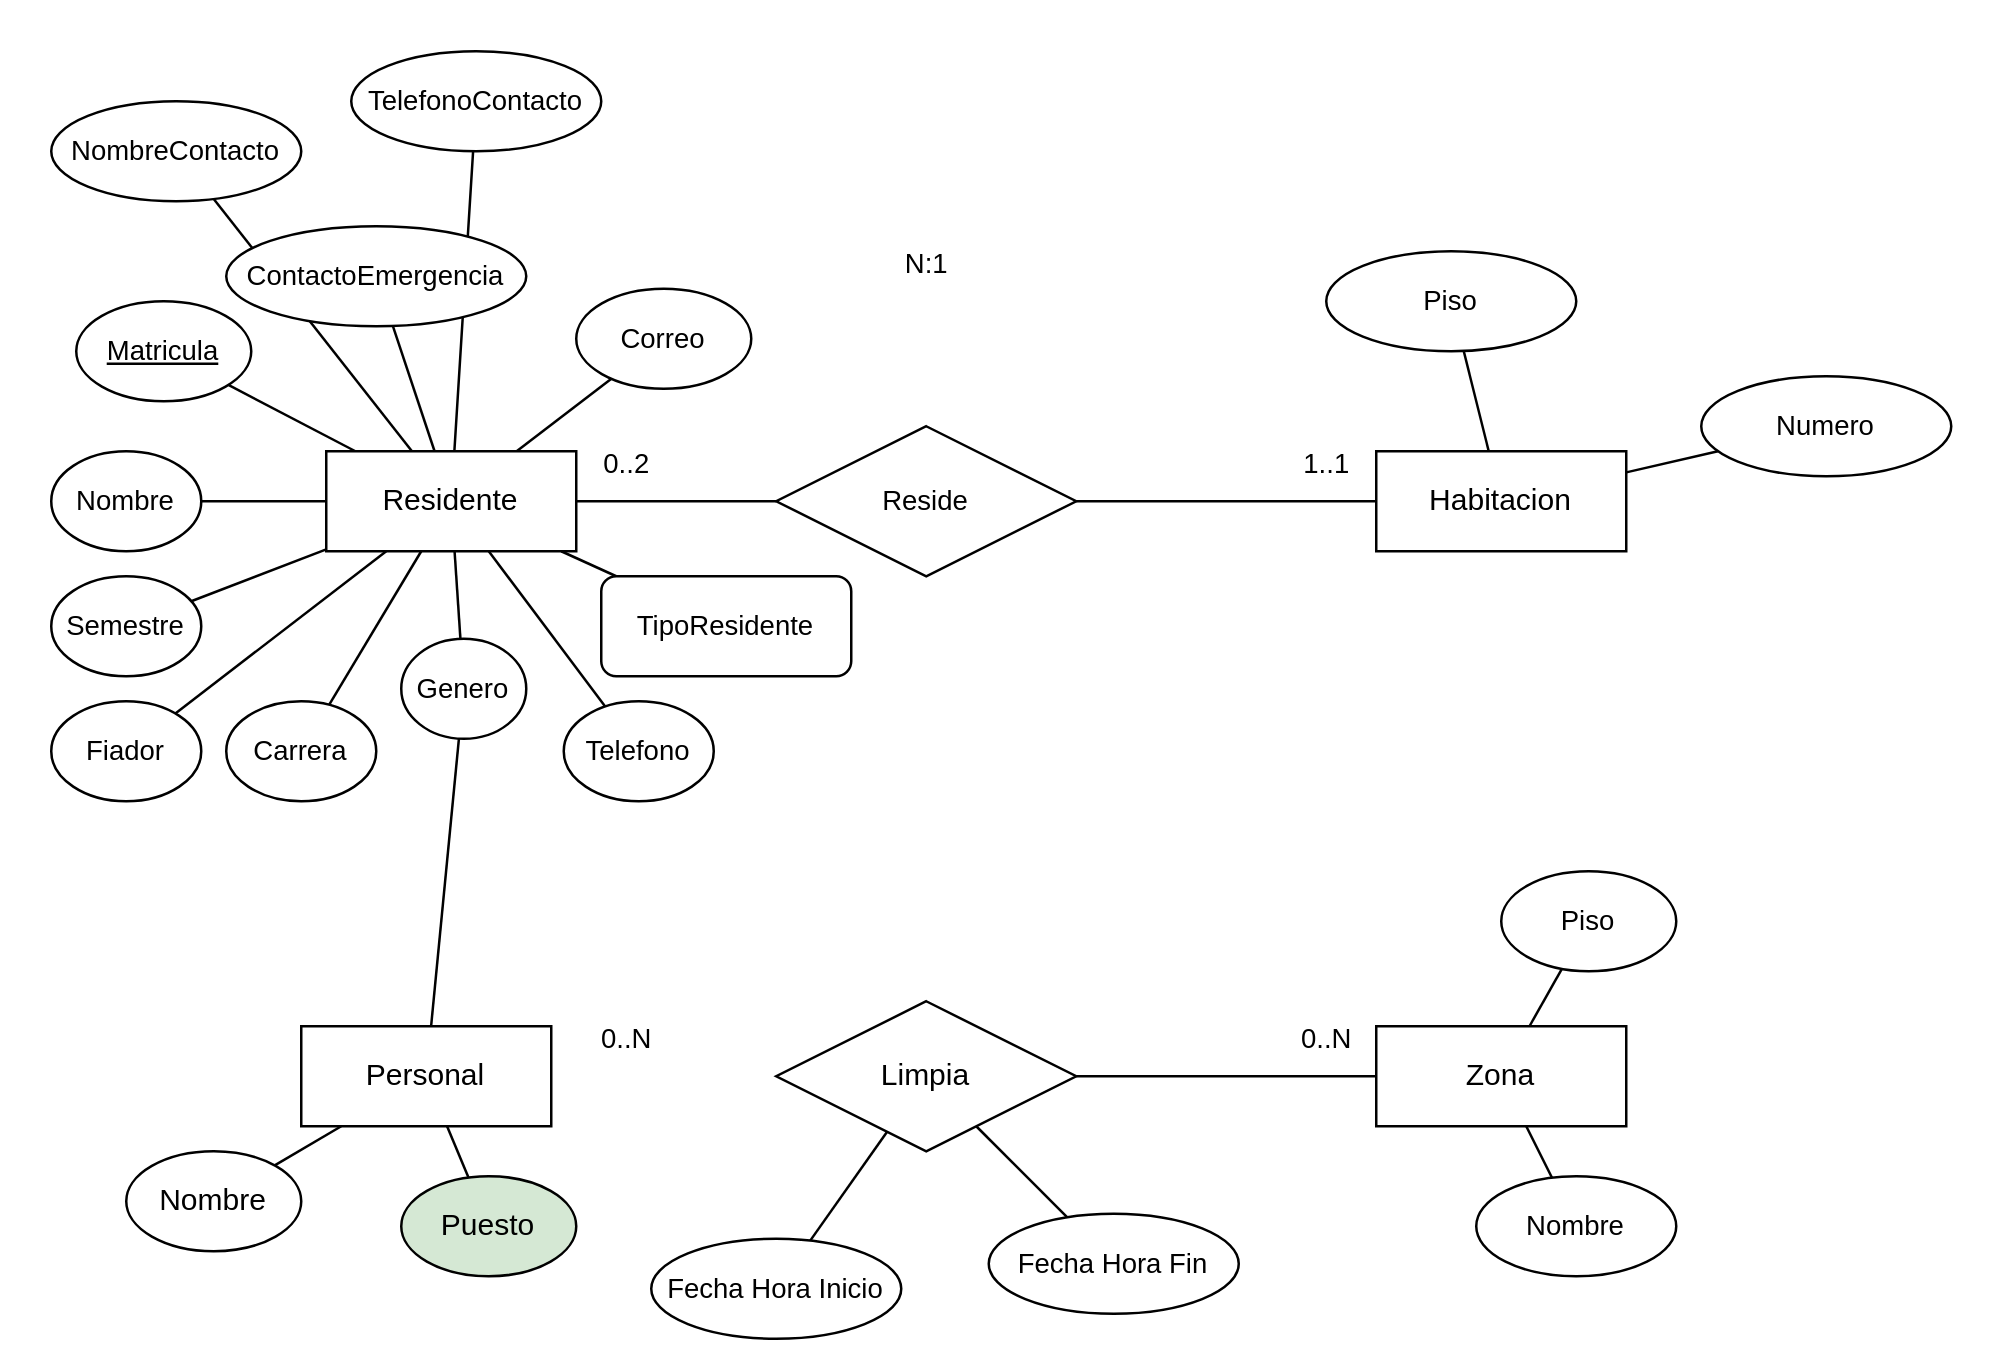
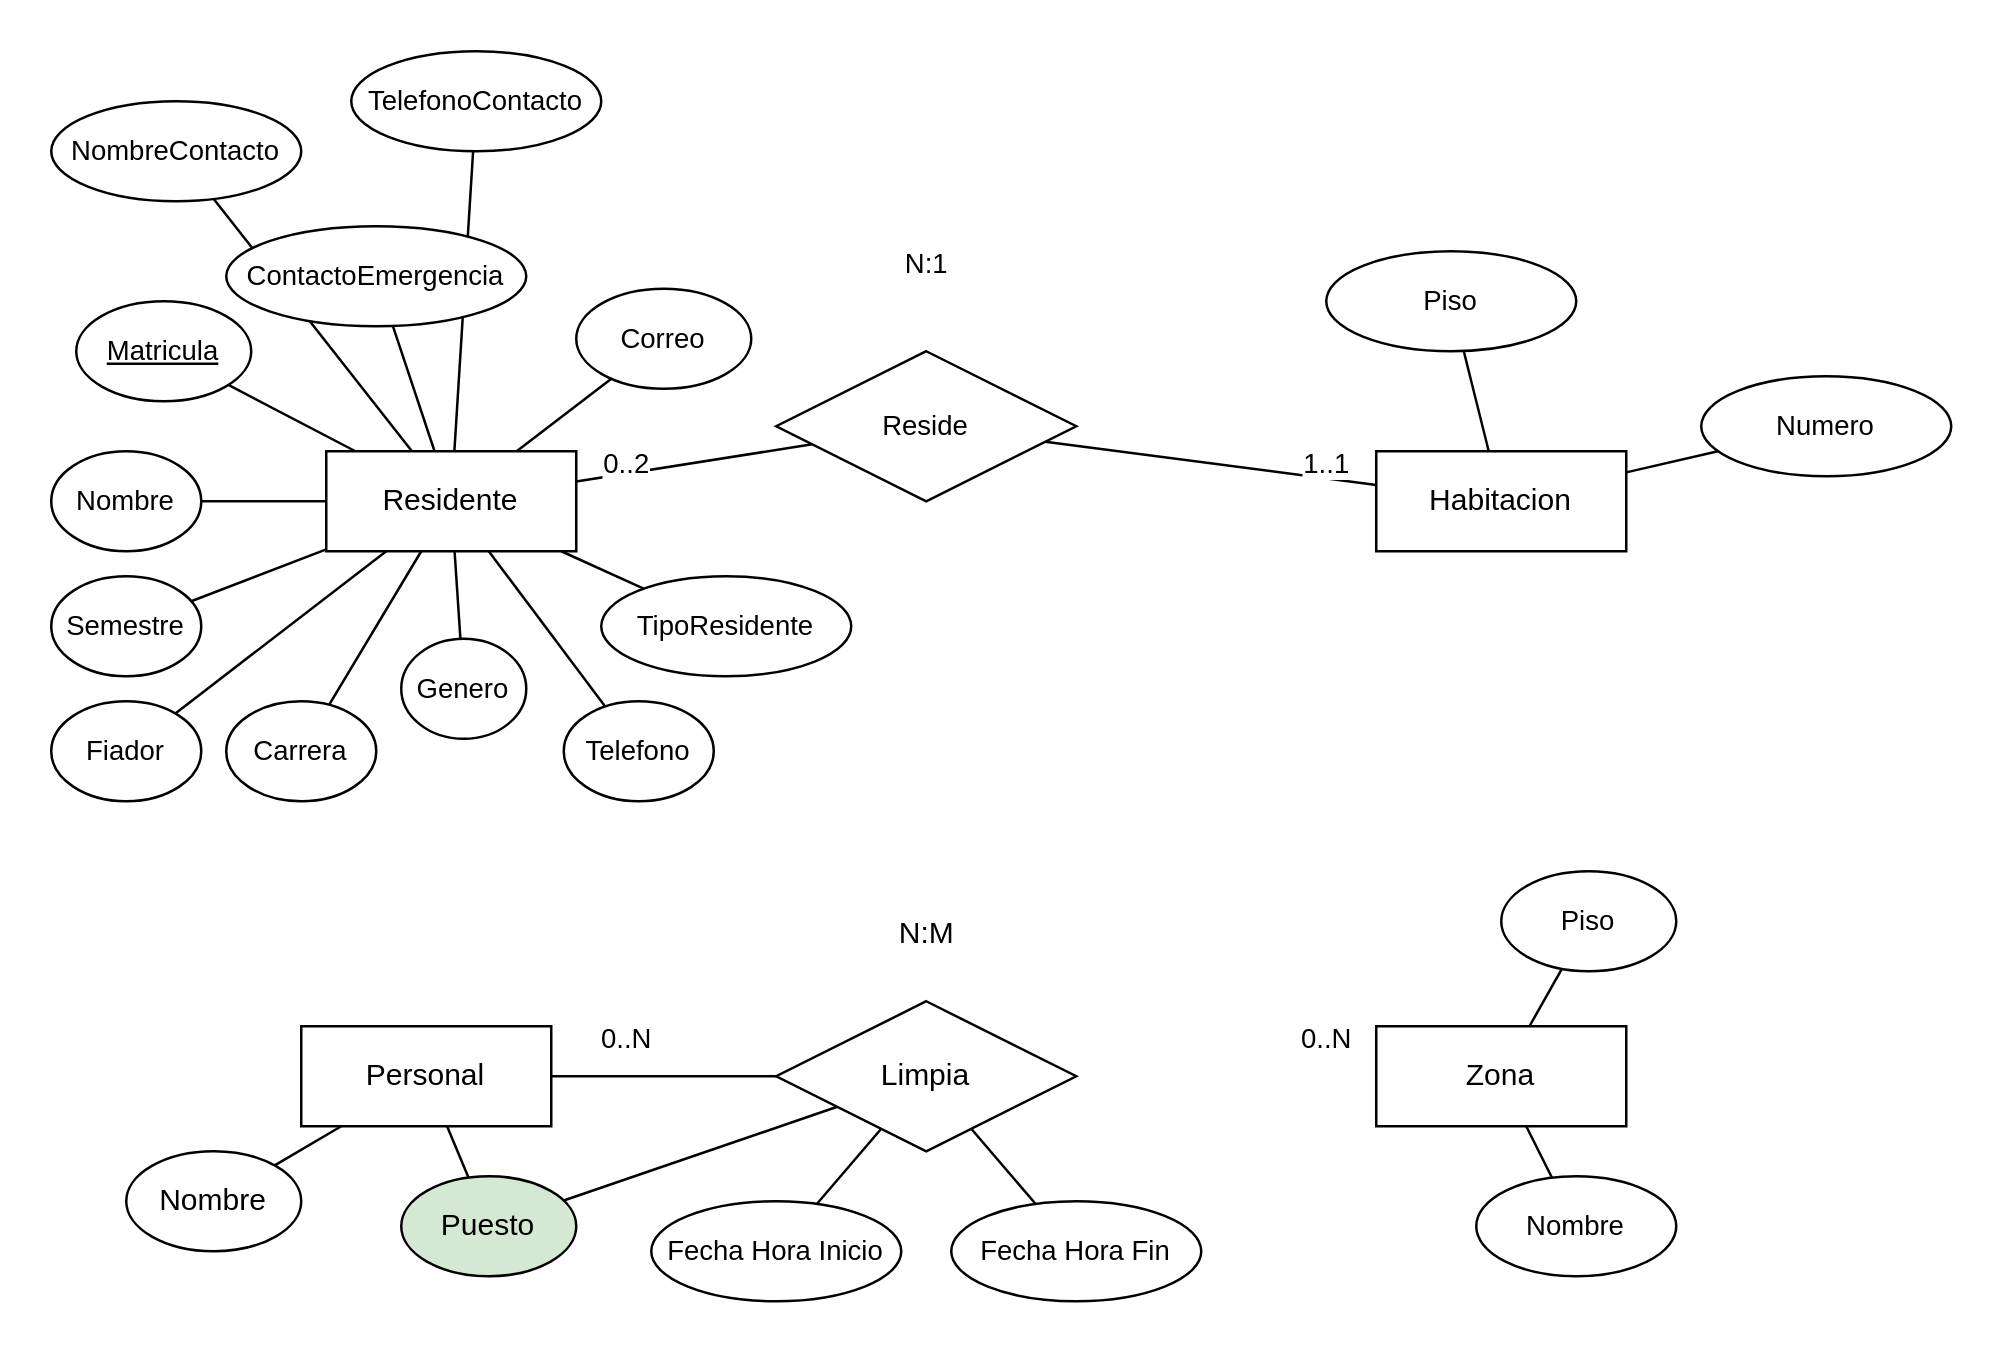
node "Reside": moved (926, 501) -> (926, 426)
node "TipoResidente": shape rounded rectangle -> ellipse
edge "Genero" -- "Personal": now "Limpia" -- "Personal"
node "N:M": added
edge "Limpia" -- "Zona": now "Limpia" -- "Puesto"
node "Fecha Hora Fin": moved (1114, 1264) -> (1076, 1251)
node "Fecha Hora Inicio": moved (776, 1289) -> (776, 1251)
